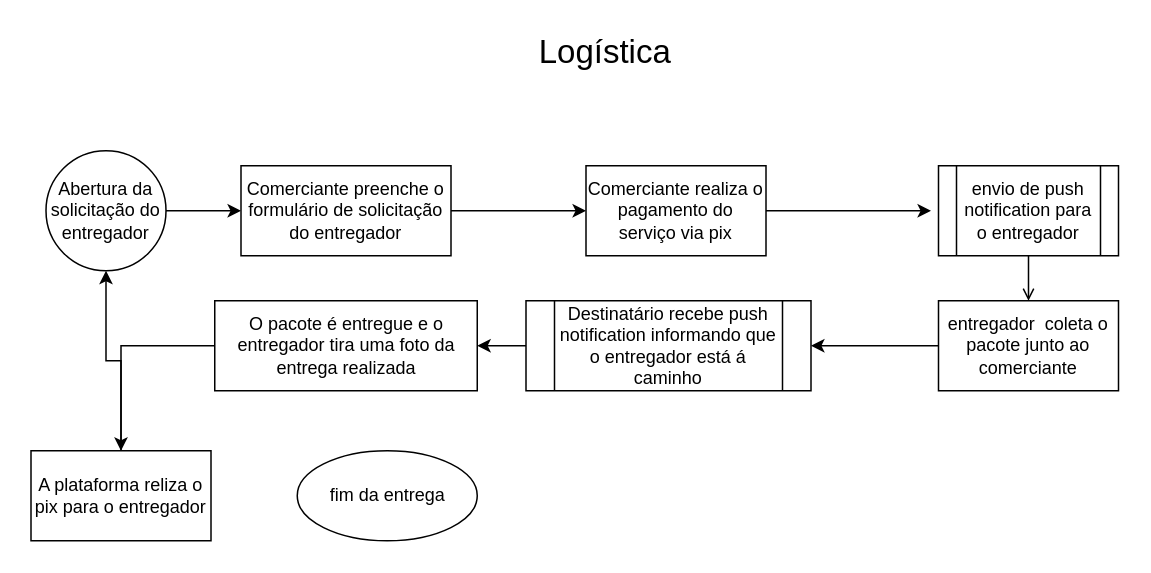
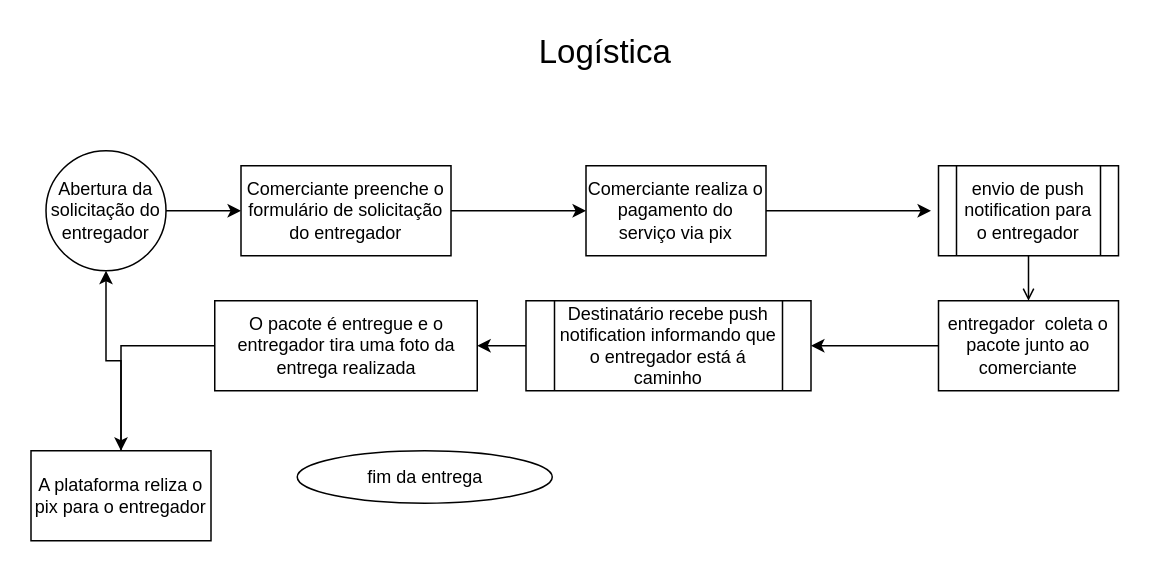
node "fim da entrega": size 180x90 -> 255x53
